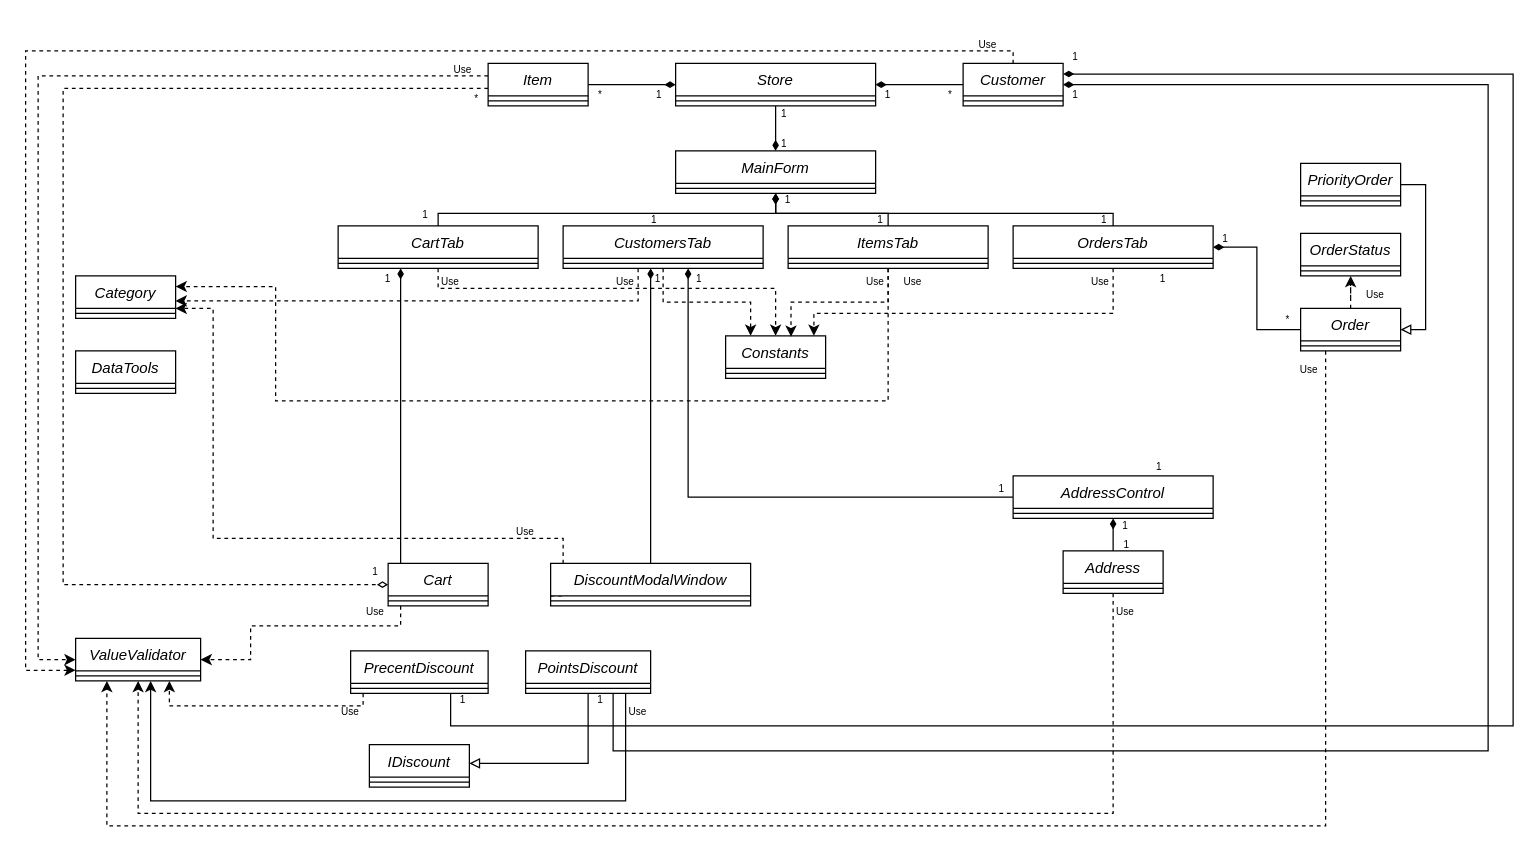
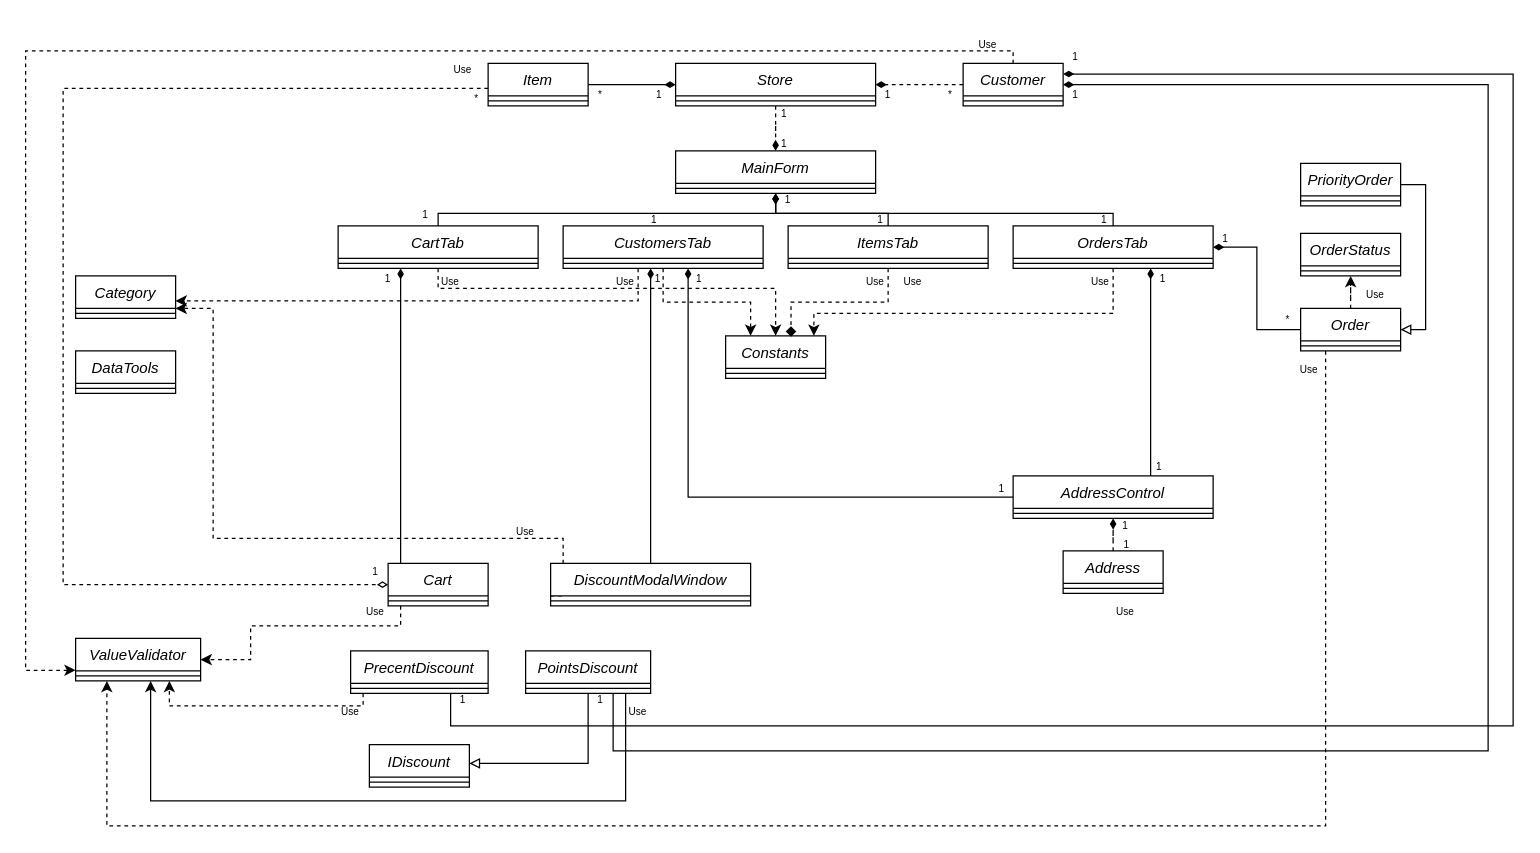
edge "Customer" -> "Store": style solid -> dashed
edge "Store" -> "MainForm": style solid -> dashed
edge "Item" -> "ValueValidator": removed
edge "ItemsTab" -> "Constants": arrowhead classic -> diamond
edge "AddressControl" -> "OrdersTab": added
edge "ItemsTab" -> "Category": removed
edge "Address" -> "AddressControl": style solid -> dashed
edge "Address" -> "ValueValidator": removed
